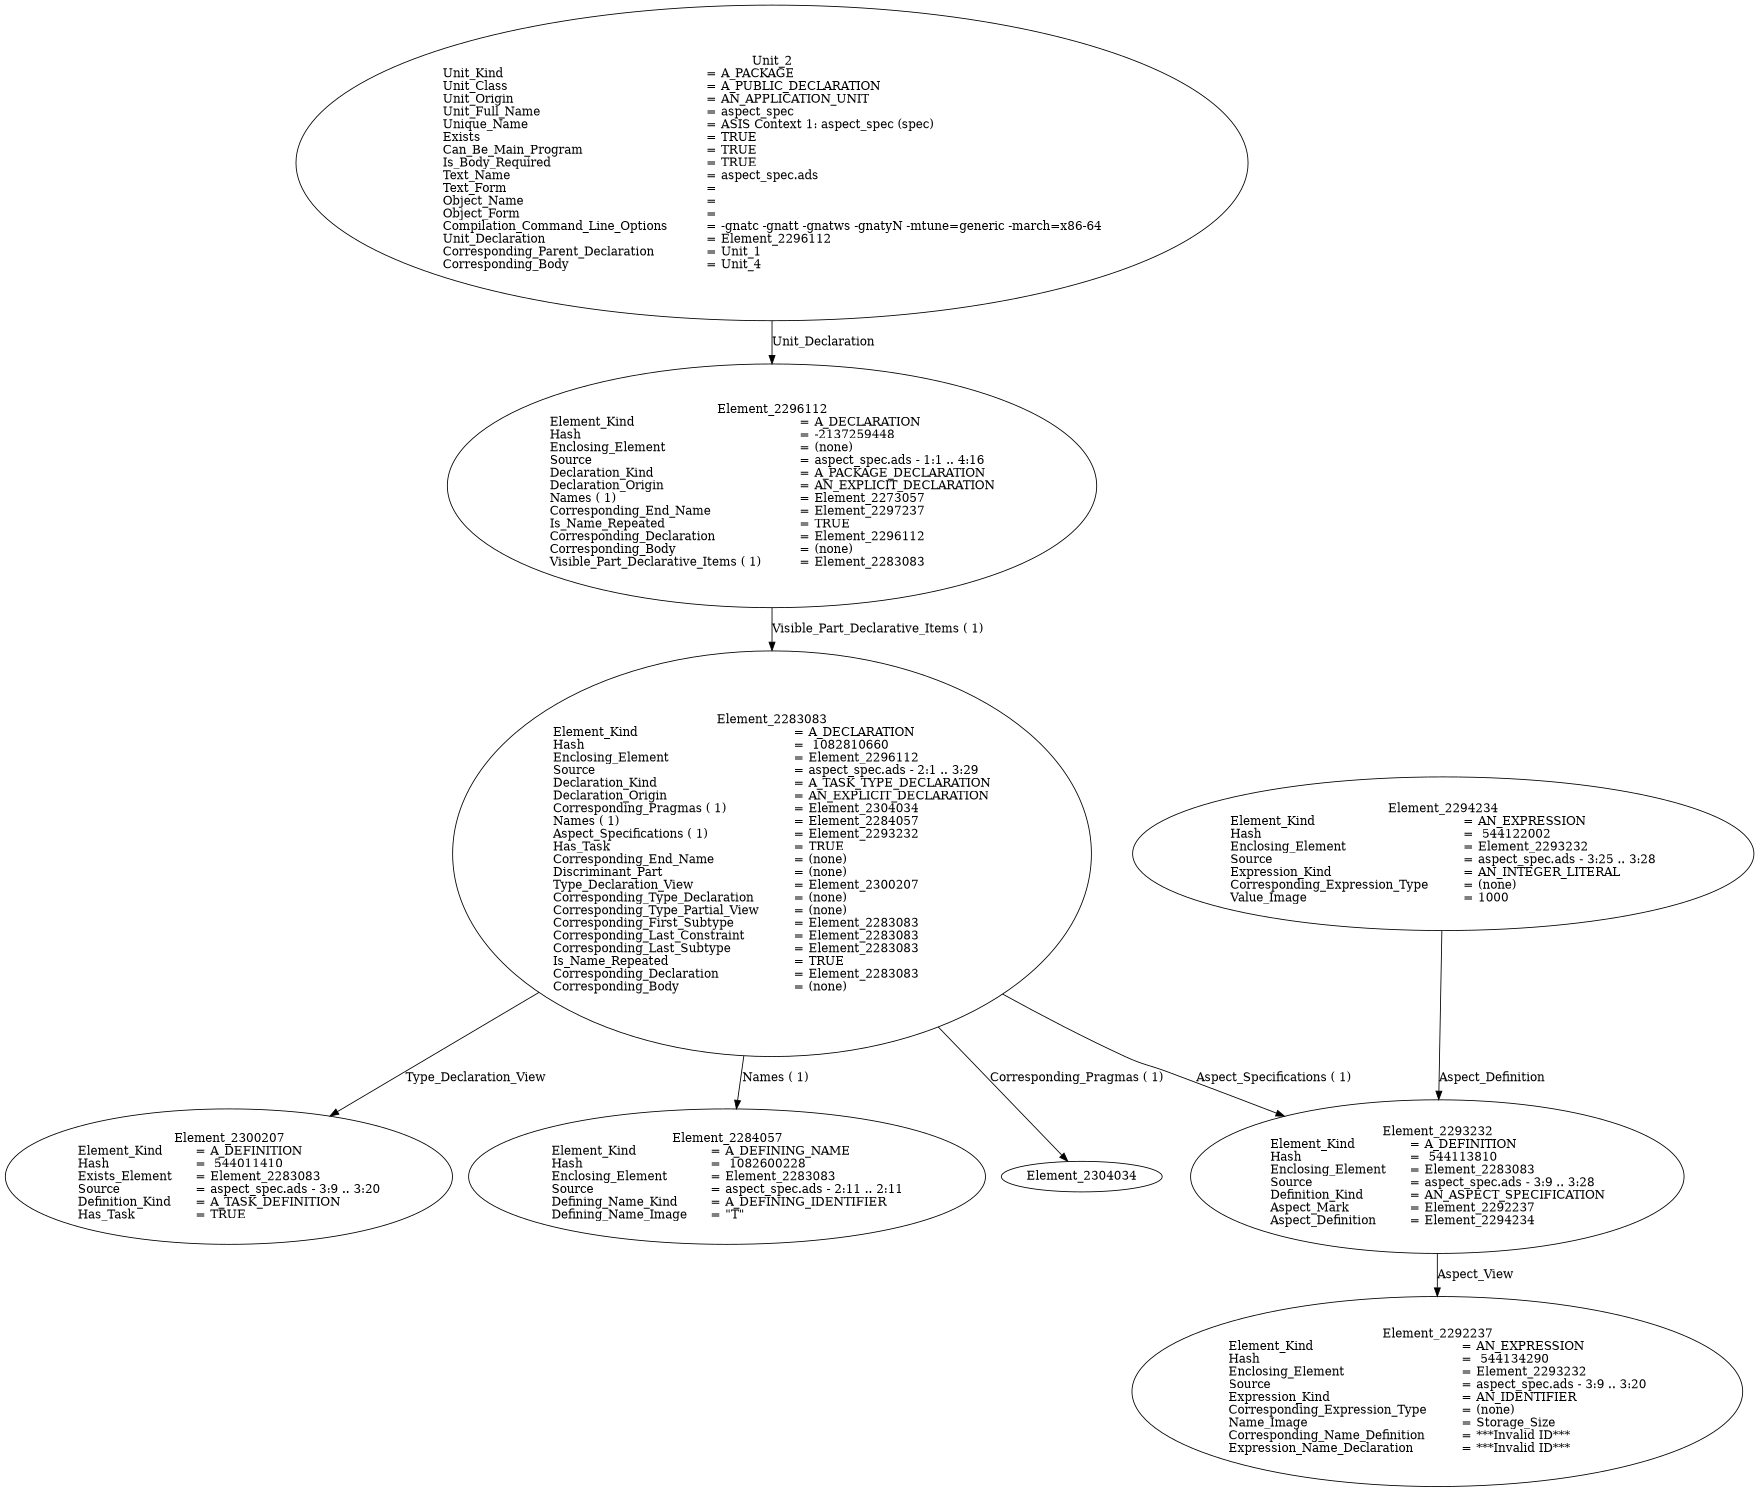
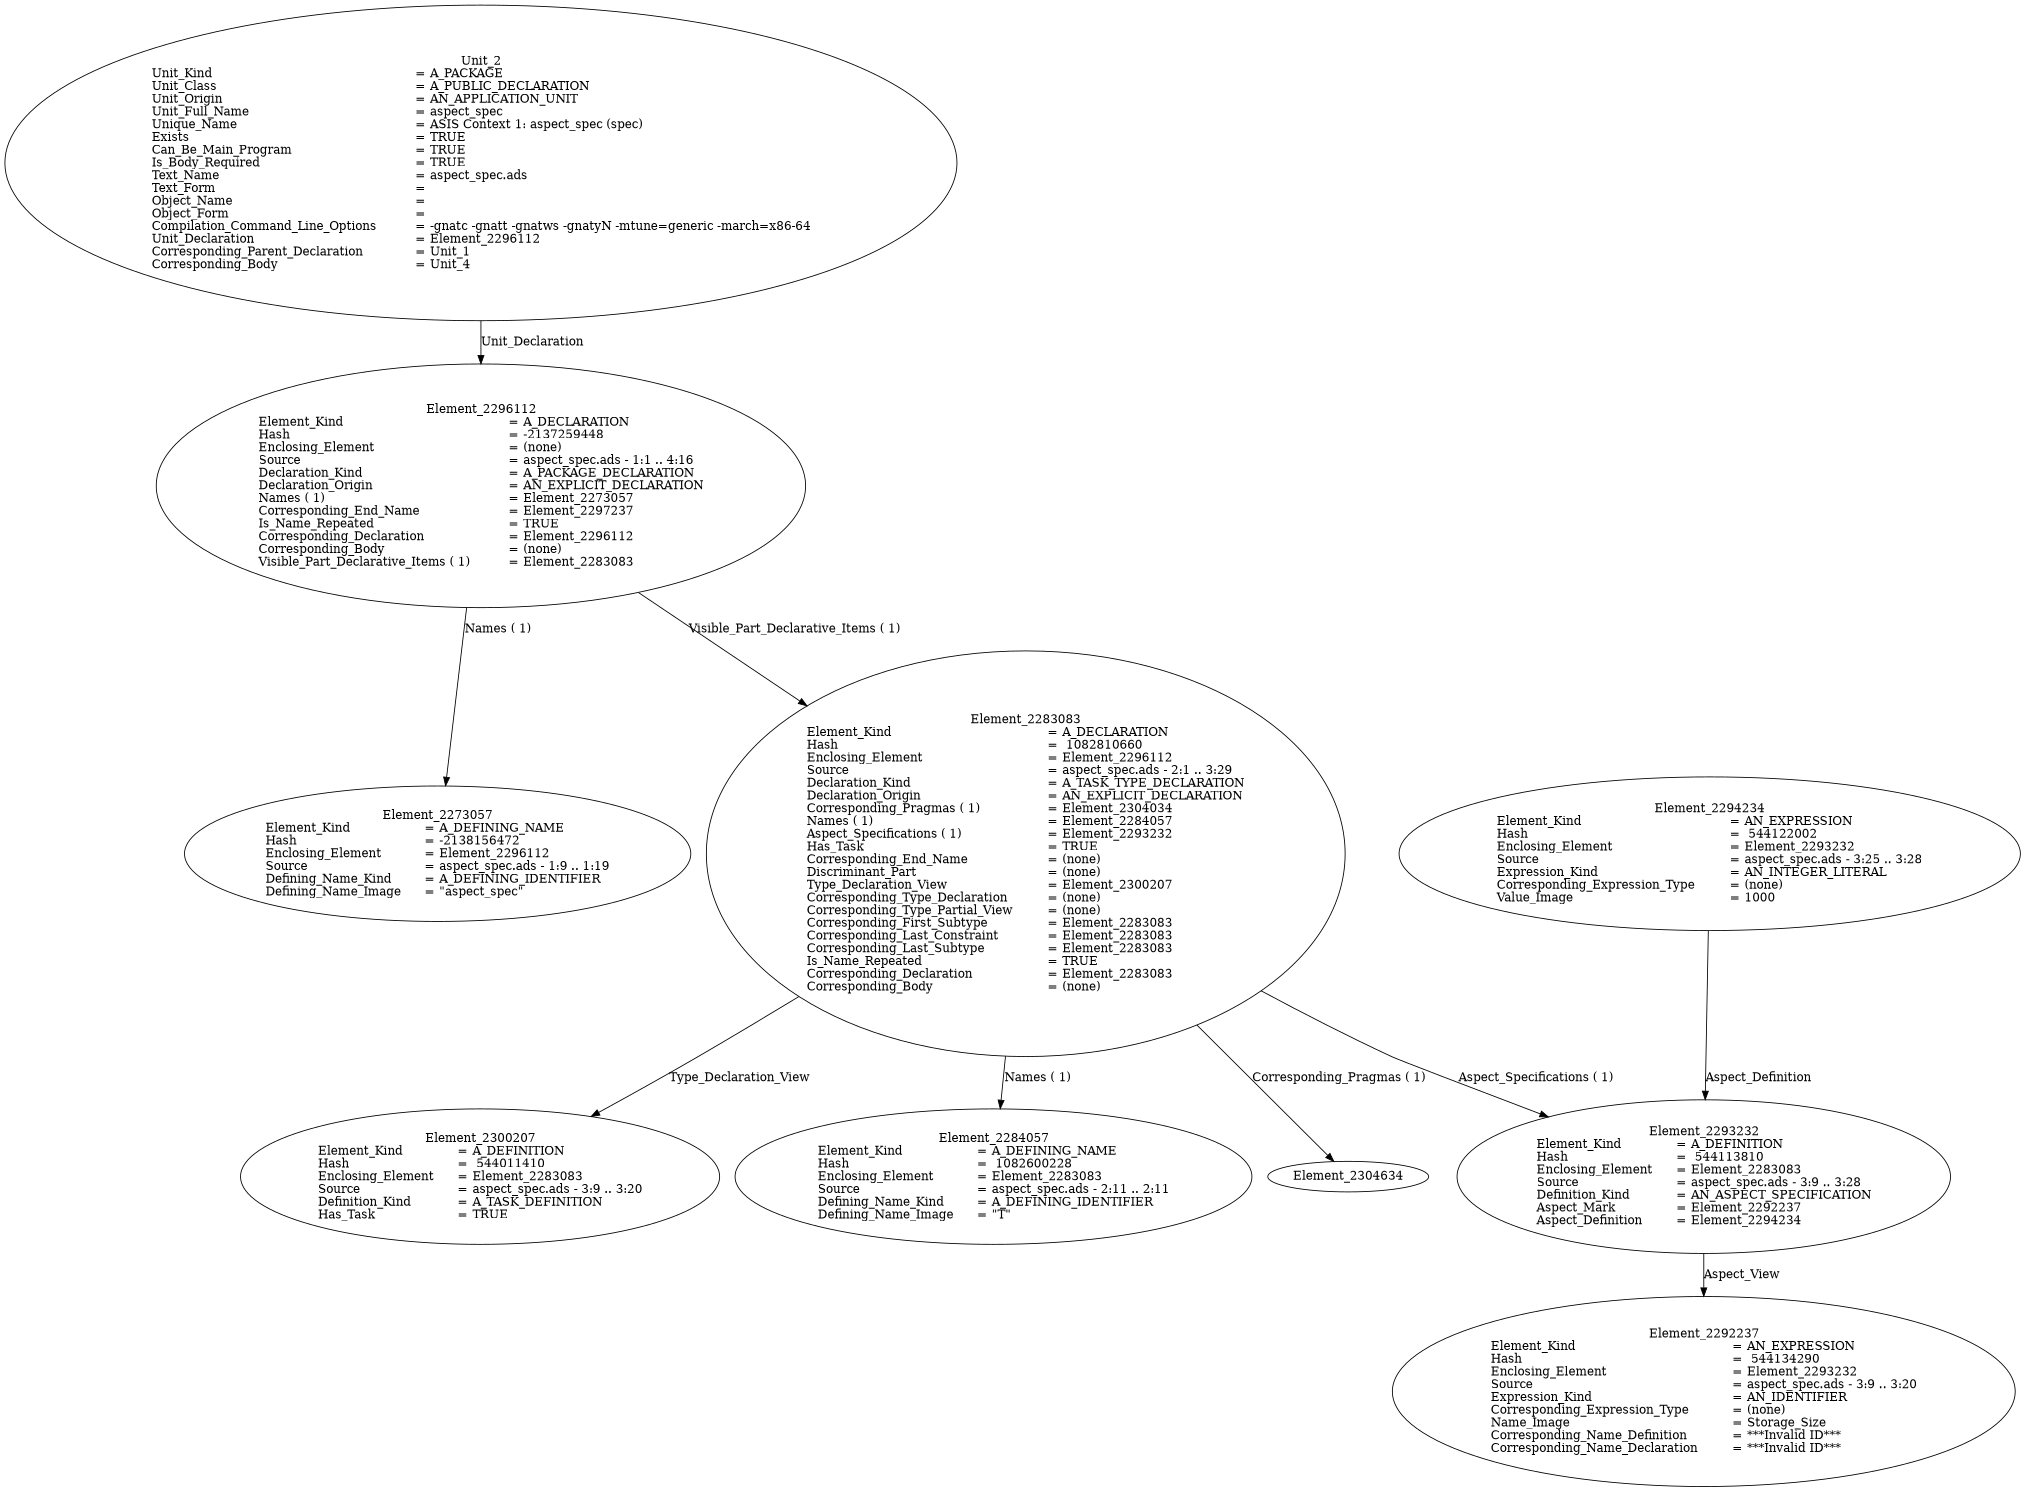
node "Element_2273057": added
node "Element_2300207": text "Exists_Element" -> "Enclosing_Element"
node "Element_2304034": label "Element_2304034" -> "Element_2304634"
node "Element_2292237": text "Expression_Name_Declaration" -> "Corresponding_Name_Declaration"
